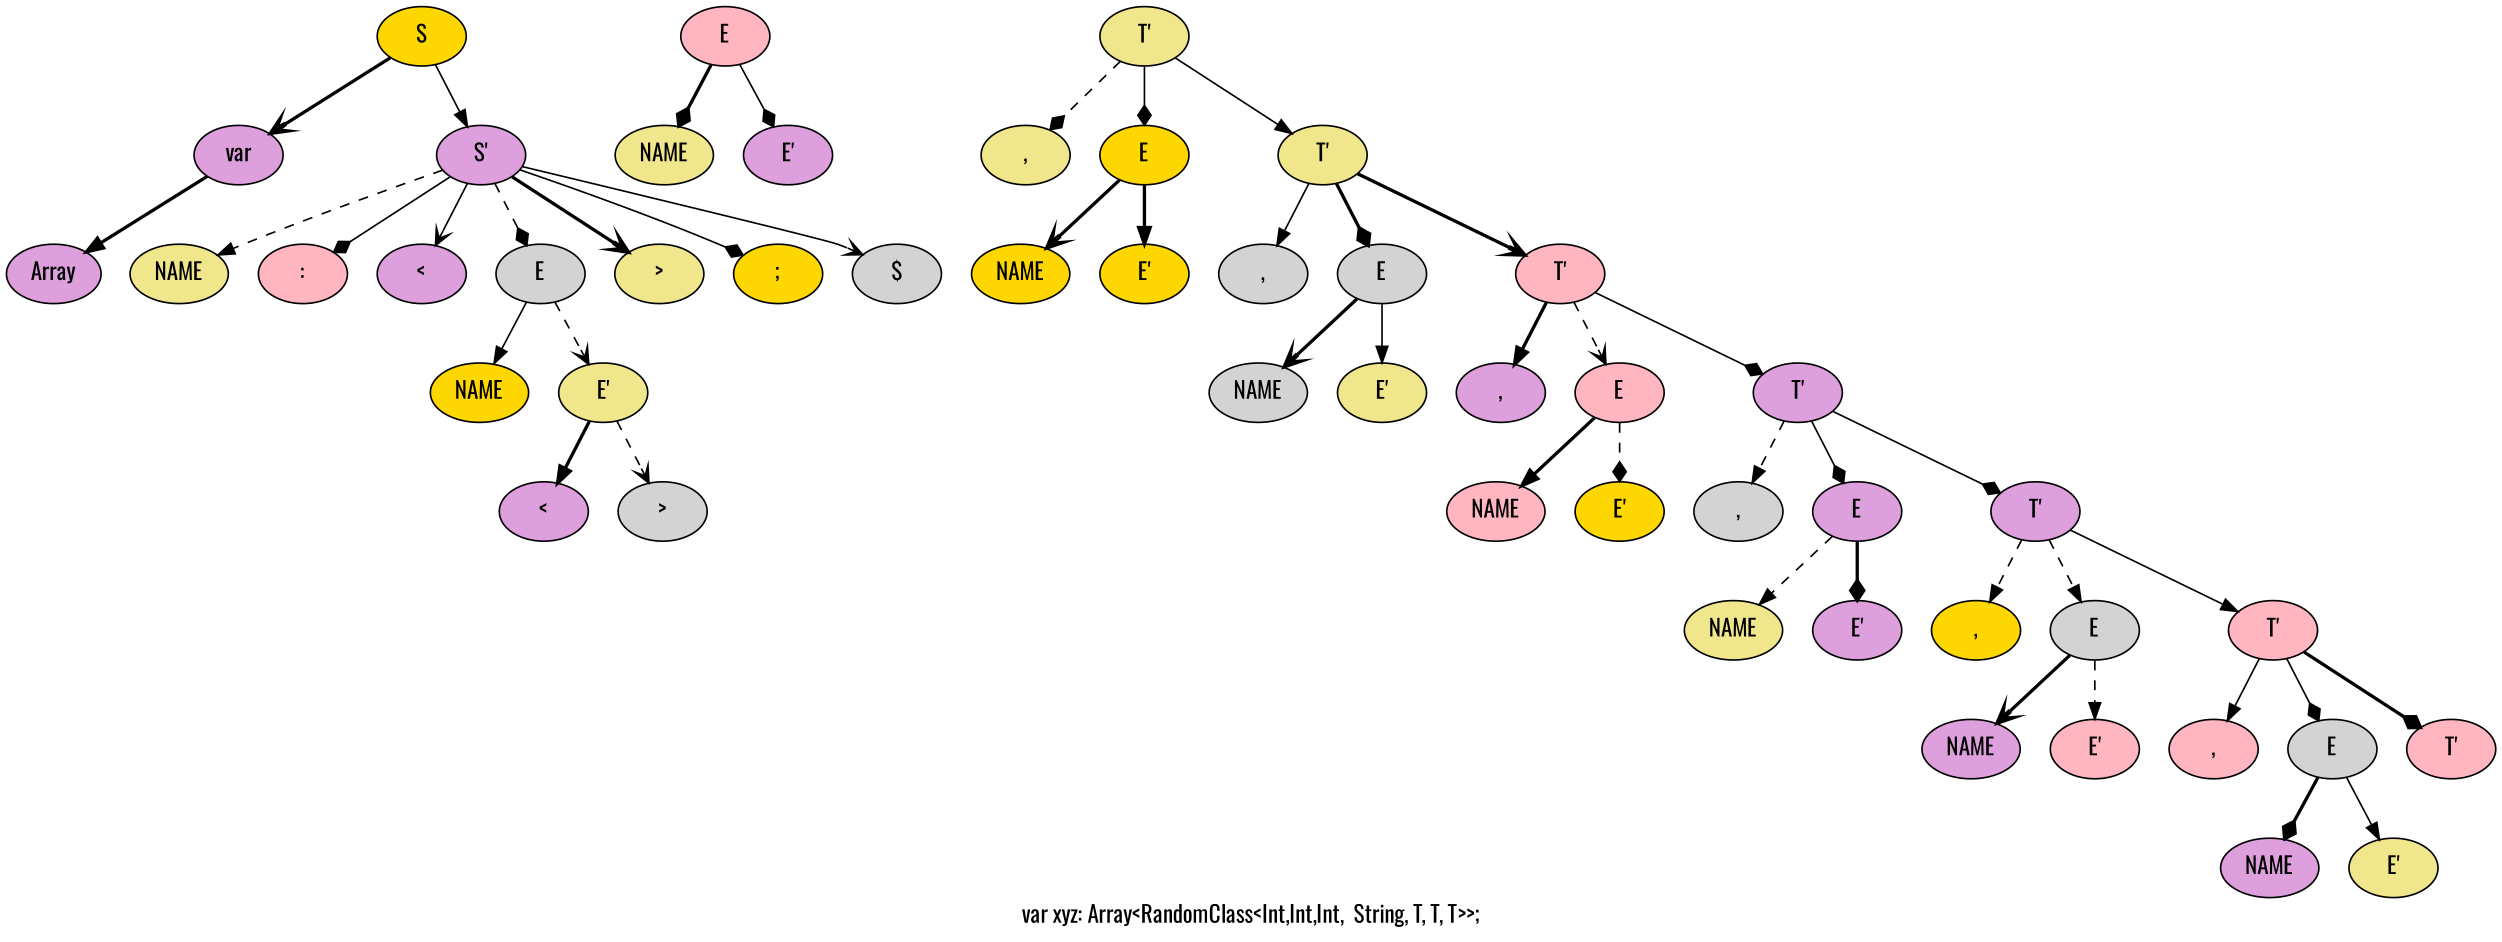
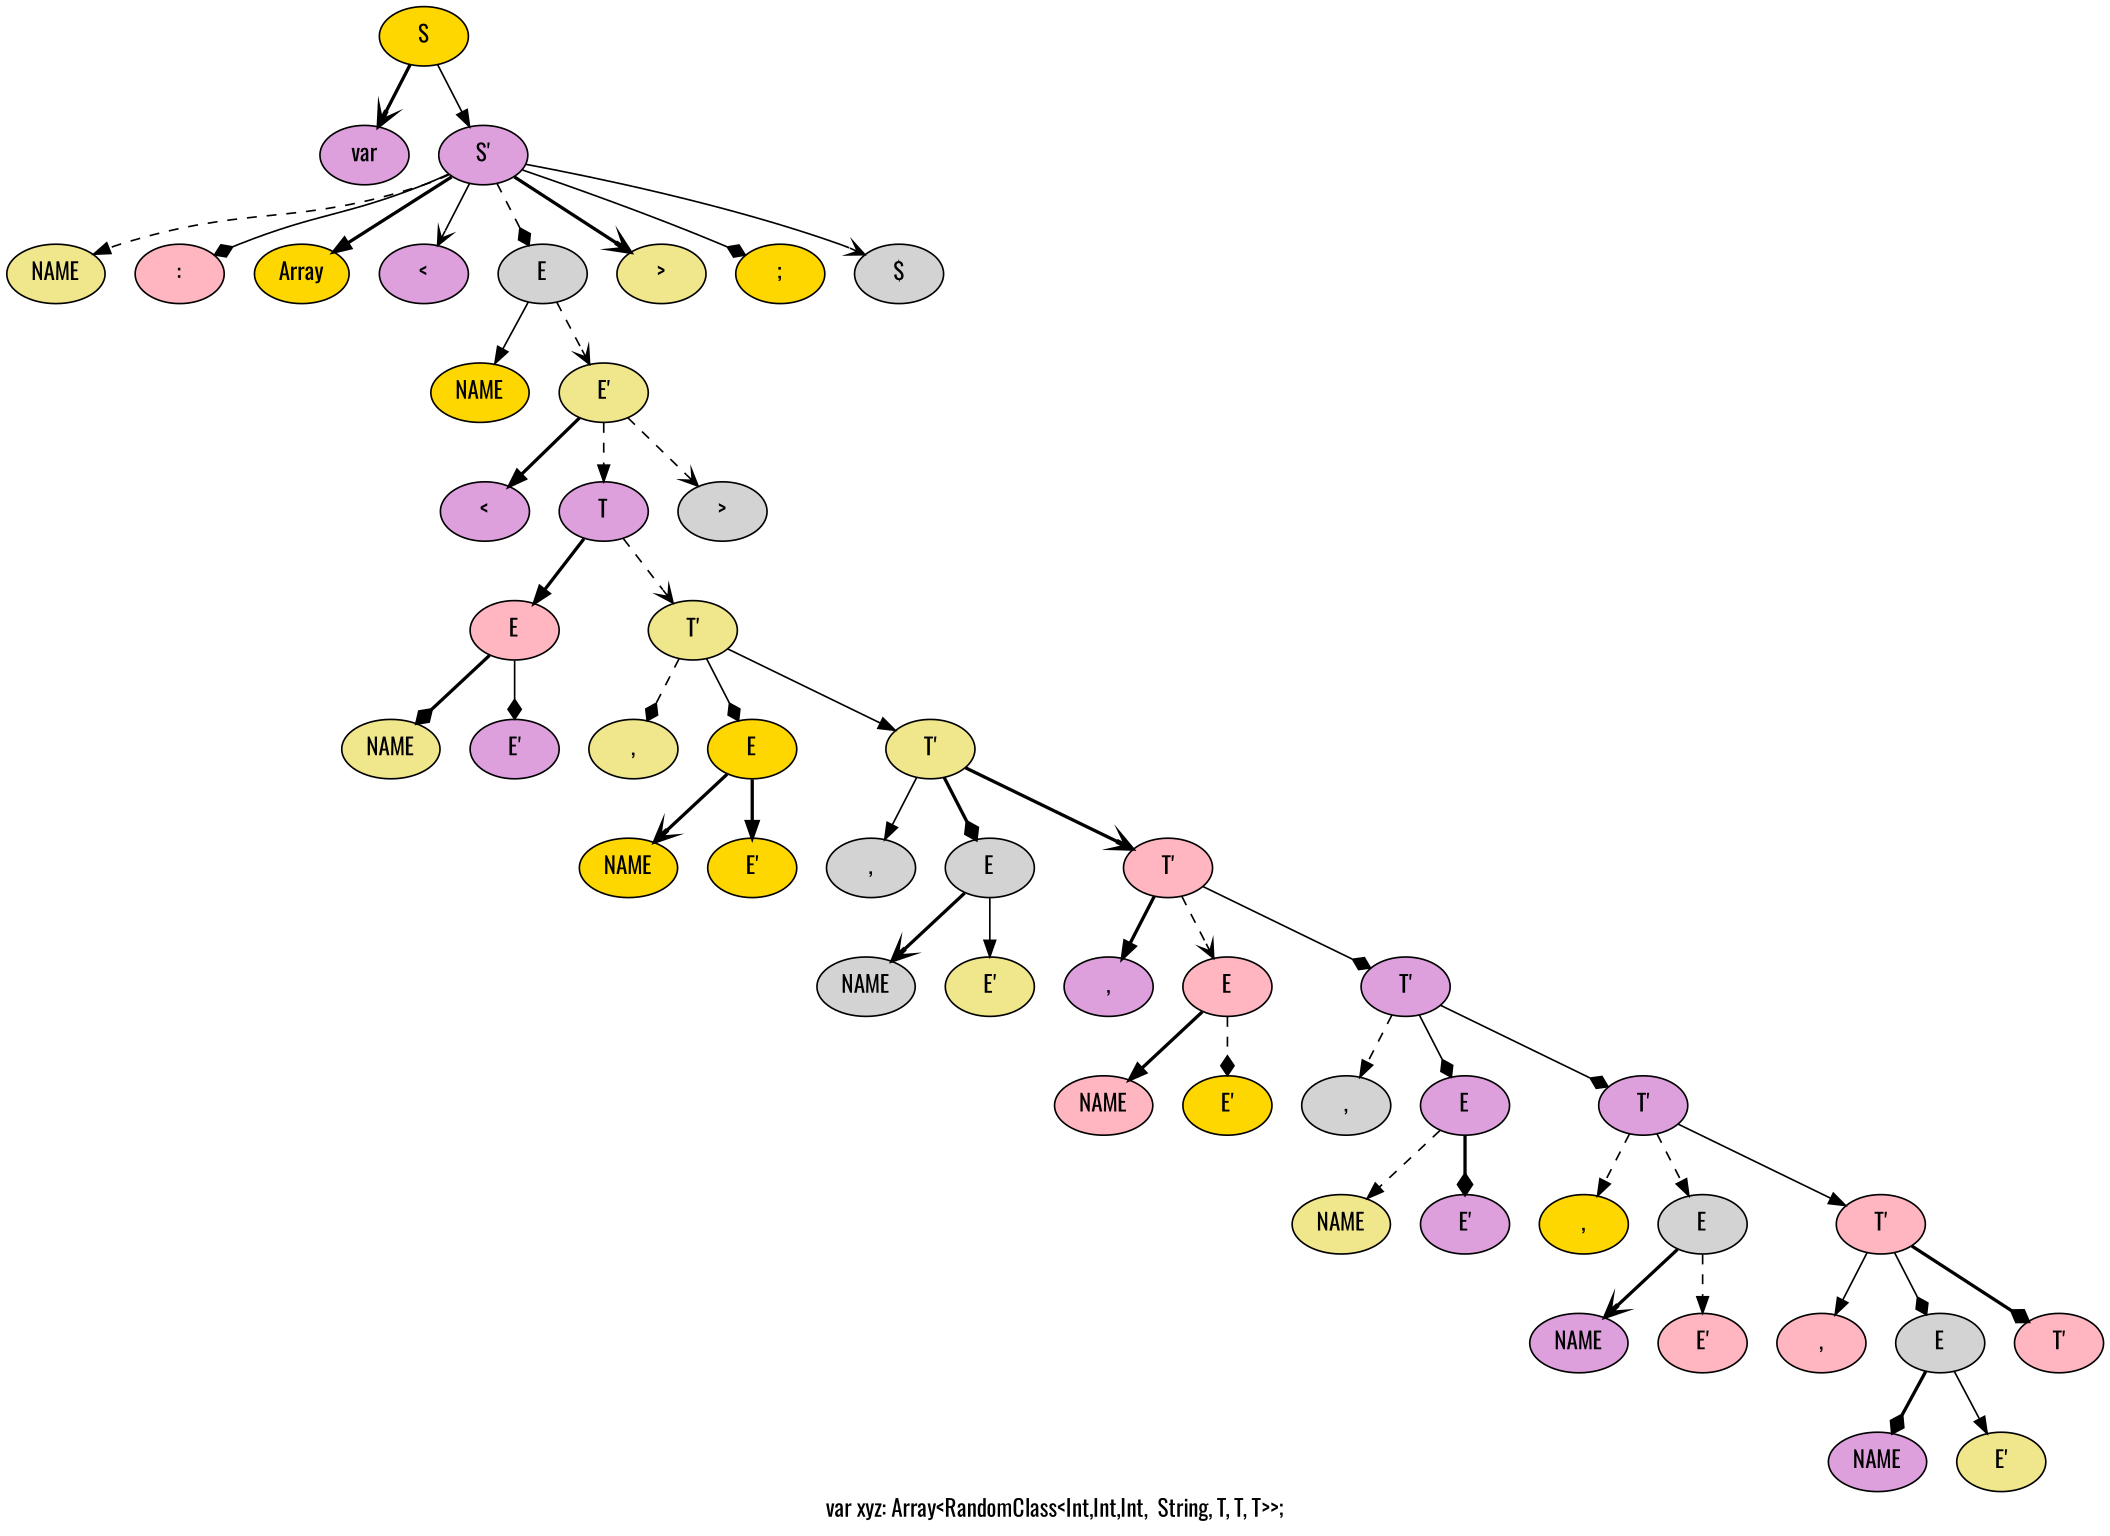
edge "var" -> "Array": now "S'" -> "Array"
node "Array": fillcolor plum -> gold
node "T": added
